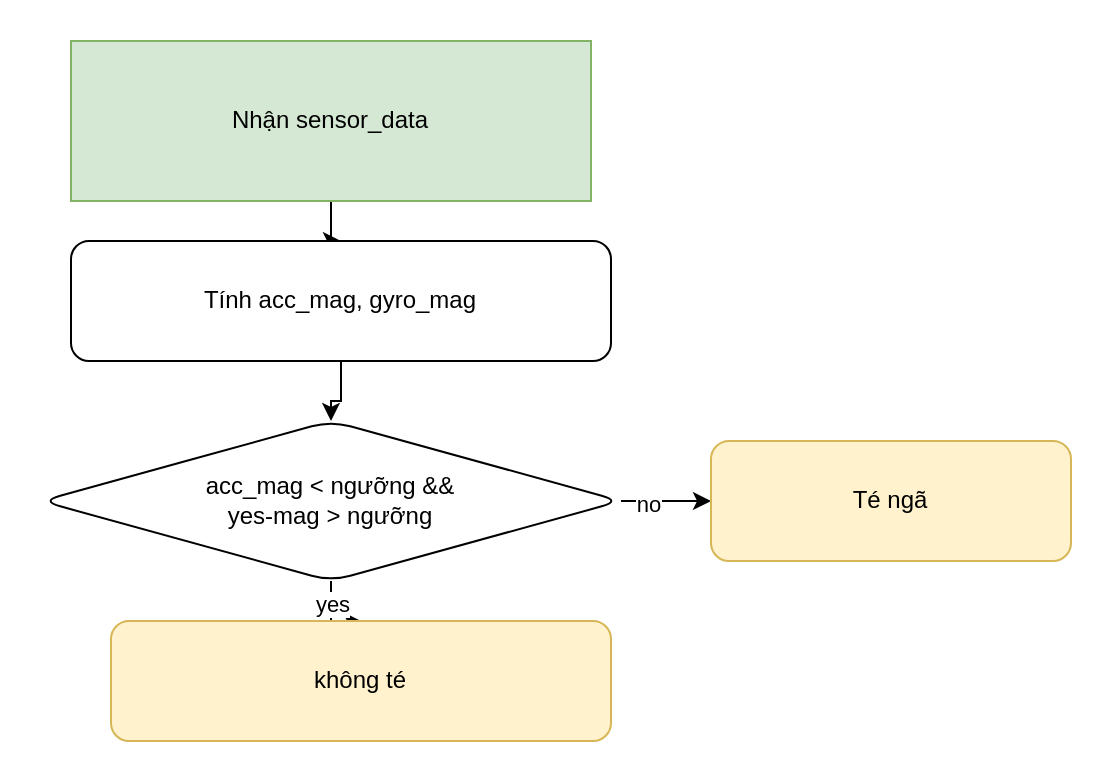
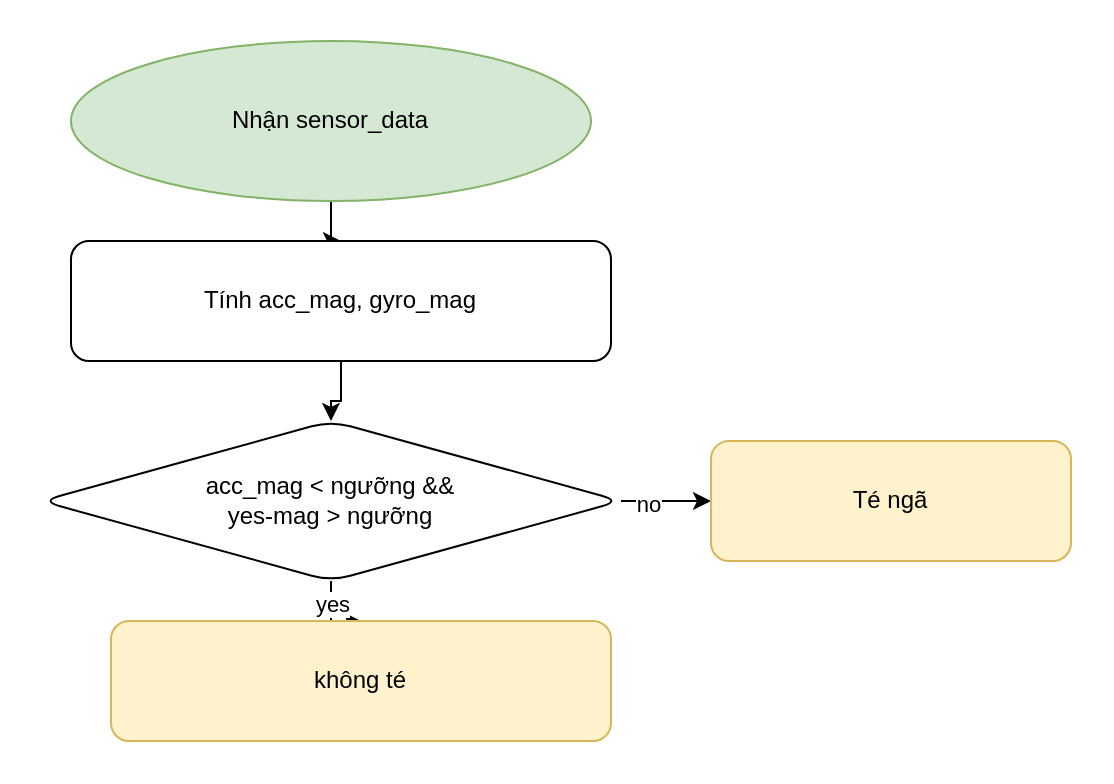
node "Nhận sensor_data": shape rectangle -> ellipse
